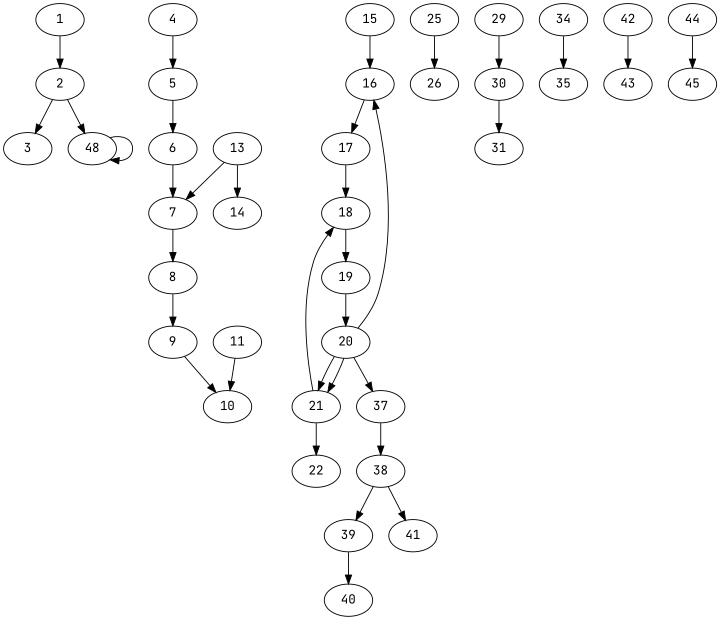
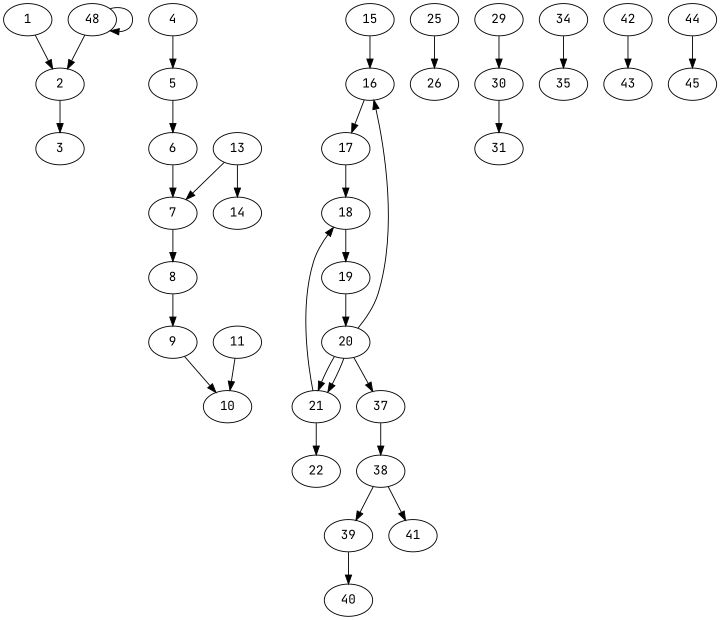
edge "2" -> "48": reversed
